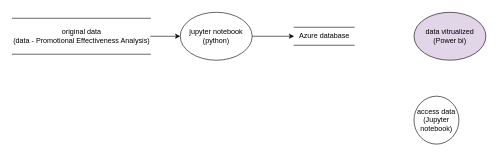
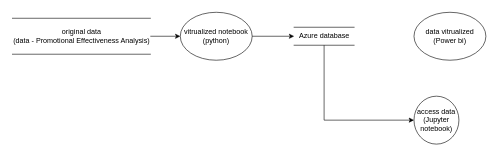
node "jupyter notebook (python)": label "jupyter notebook (python)" -> "vitrualized notebook (python)"
node "data vitrualized (Power bi)": fillcolor #e1d5e7 -> #ffffff
edge "Azure database" -> "access data (Jupyter notebook)": added
